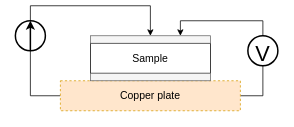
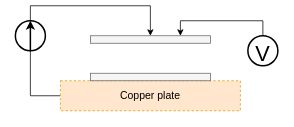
node "Sample": removed
edge "V" -- "Copper plate": removed
